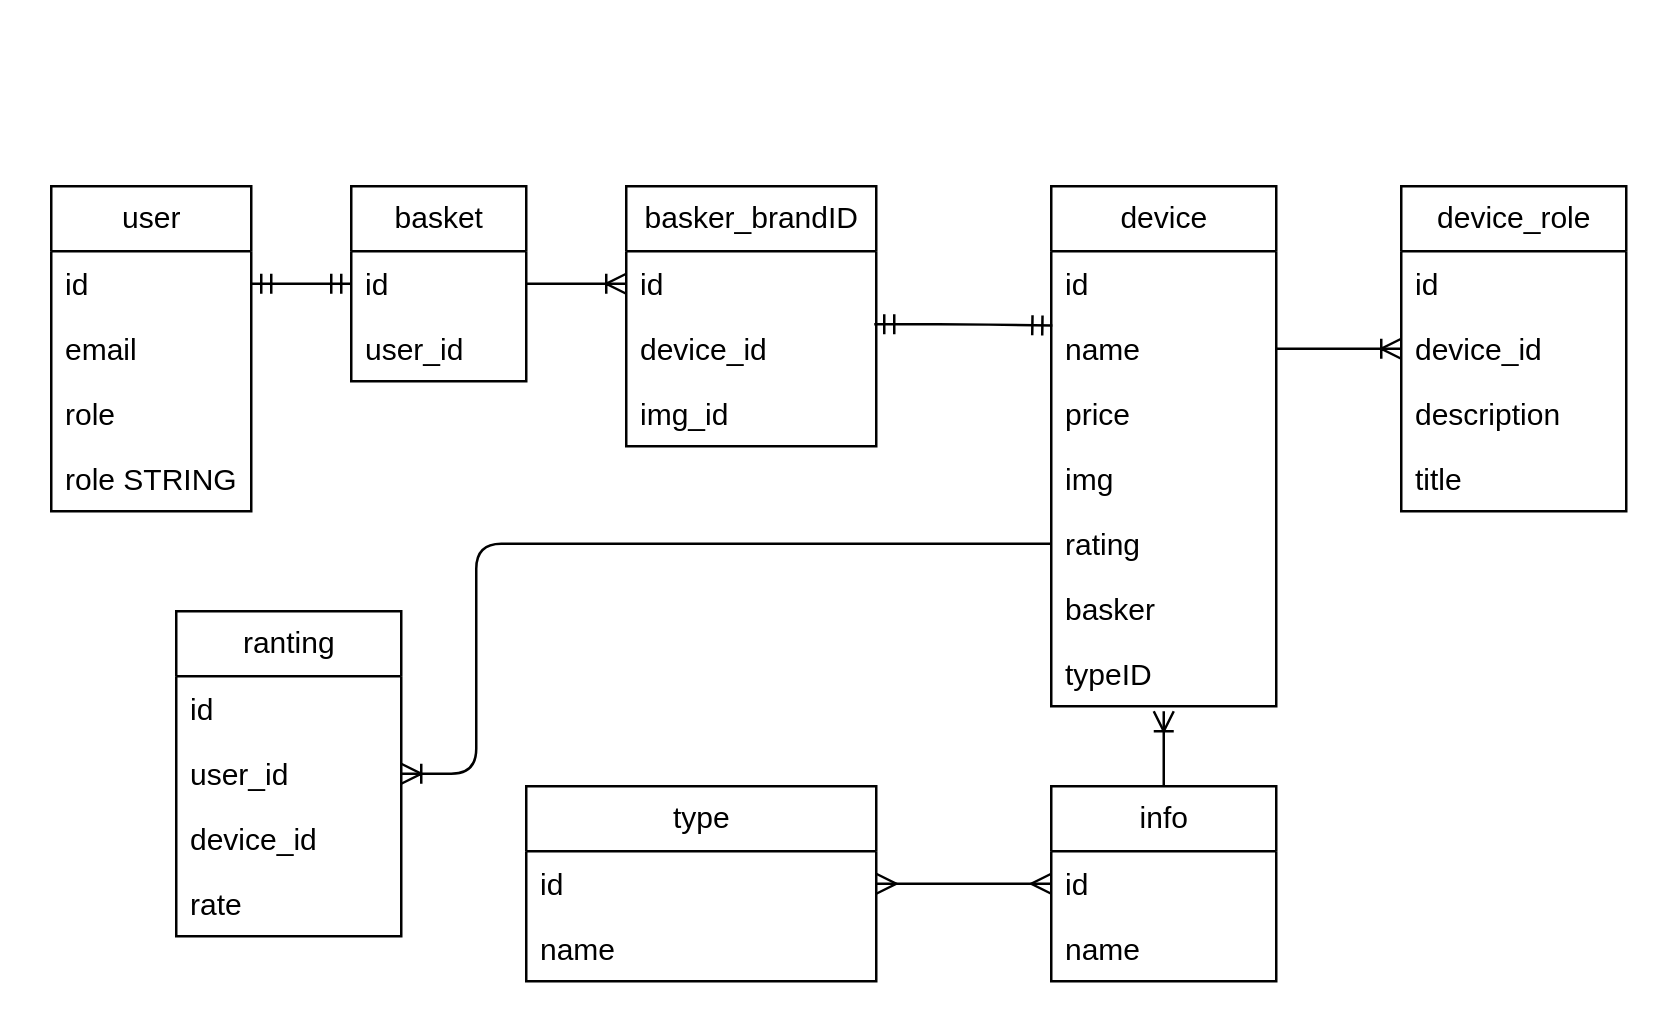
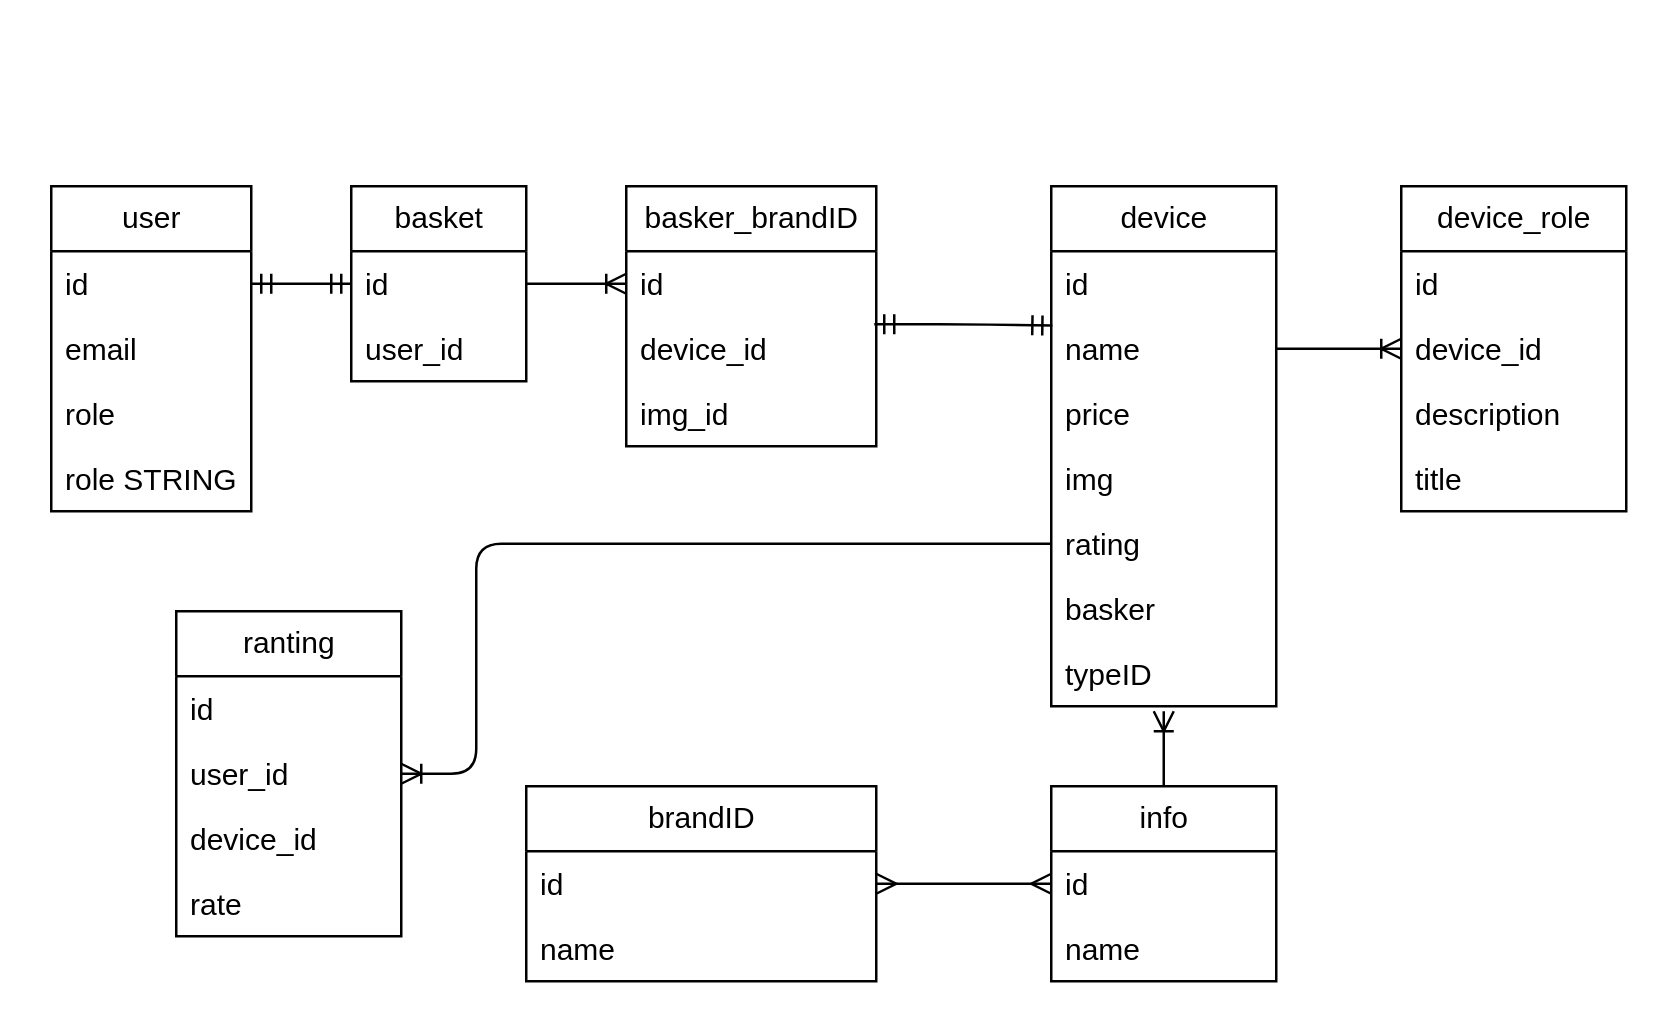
node "type": label "type" -> "brandID"
